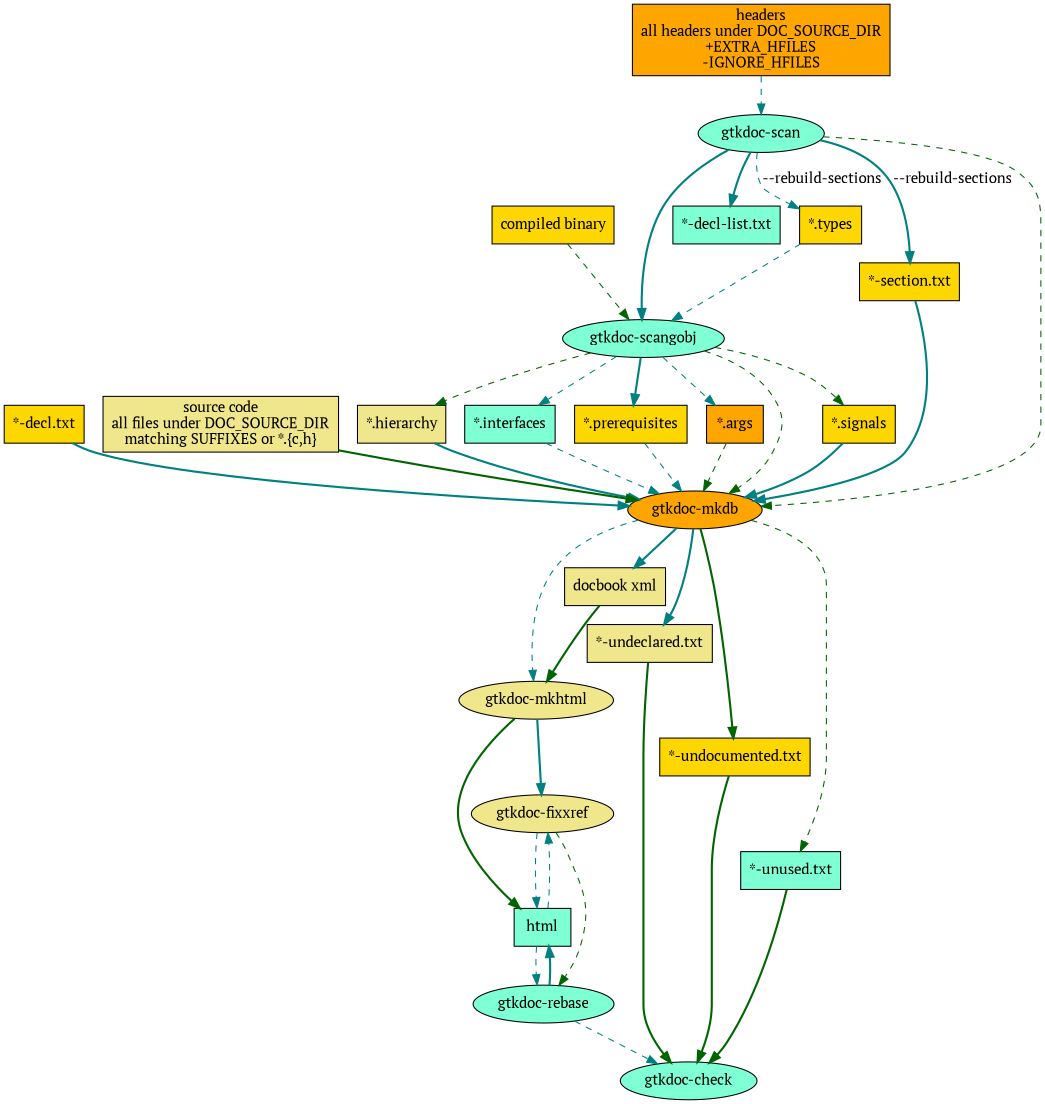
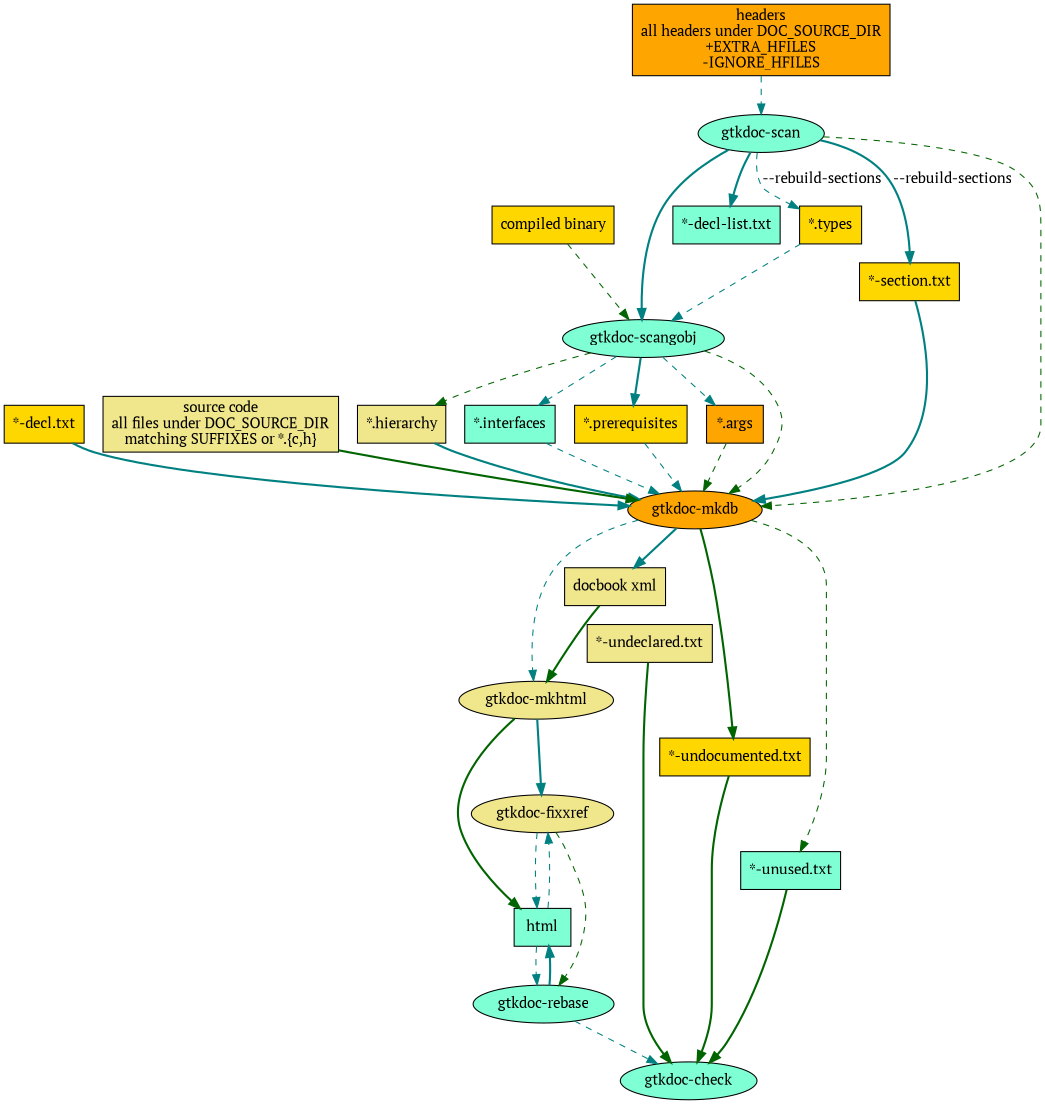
node "*.signals": removed
edge "gtkdoc-mkdb" -> "*-undeclared.txt": removed
